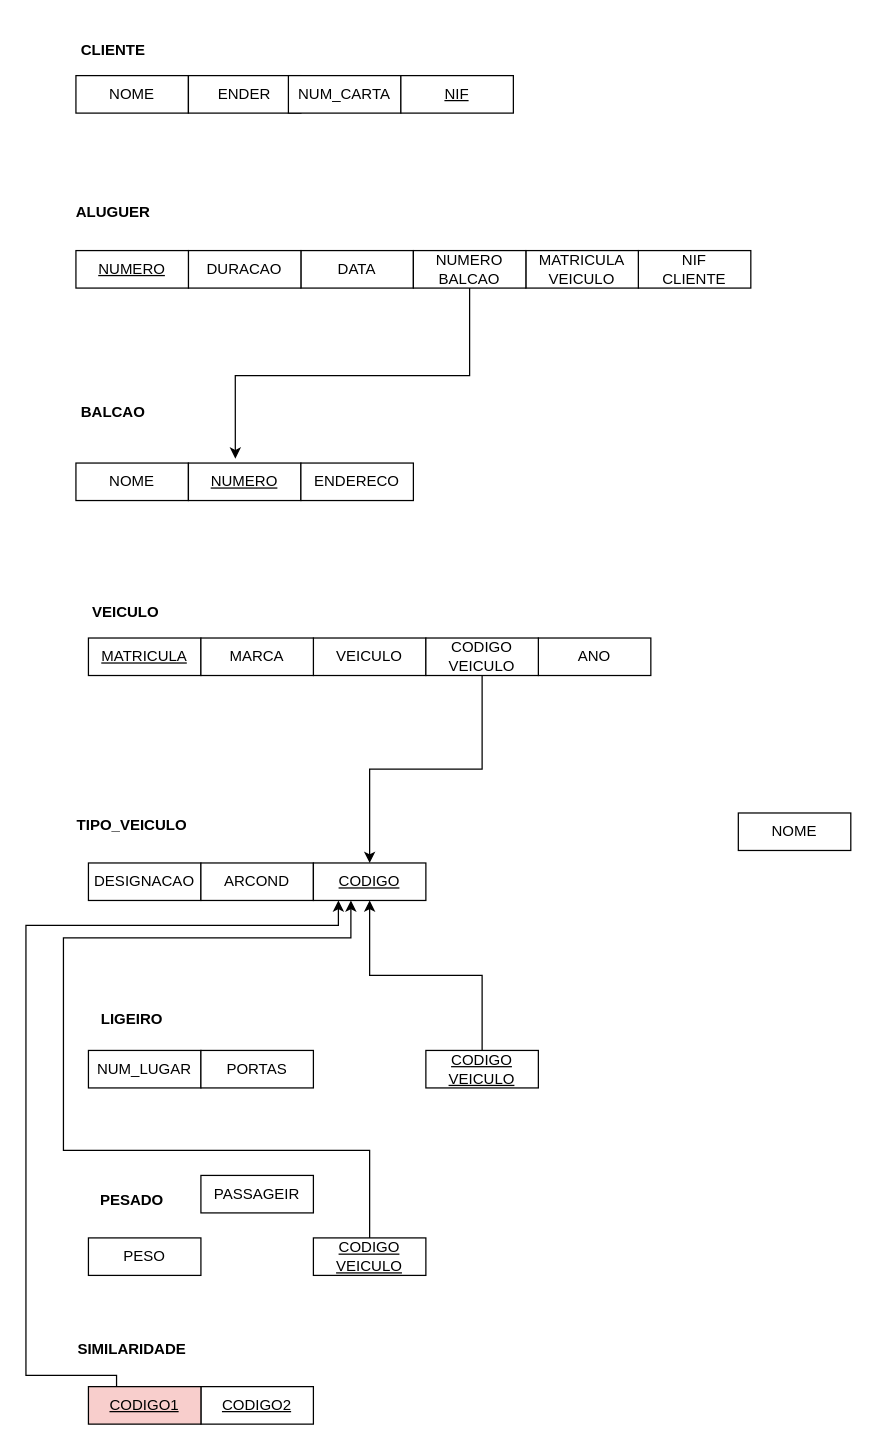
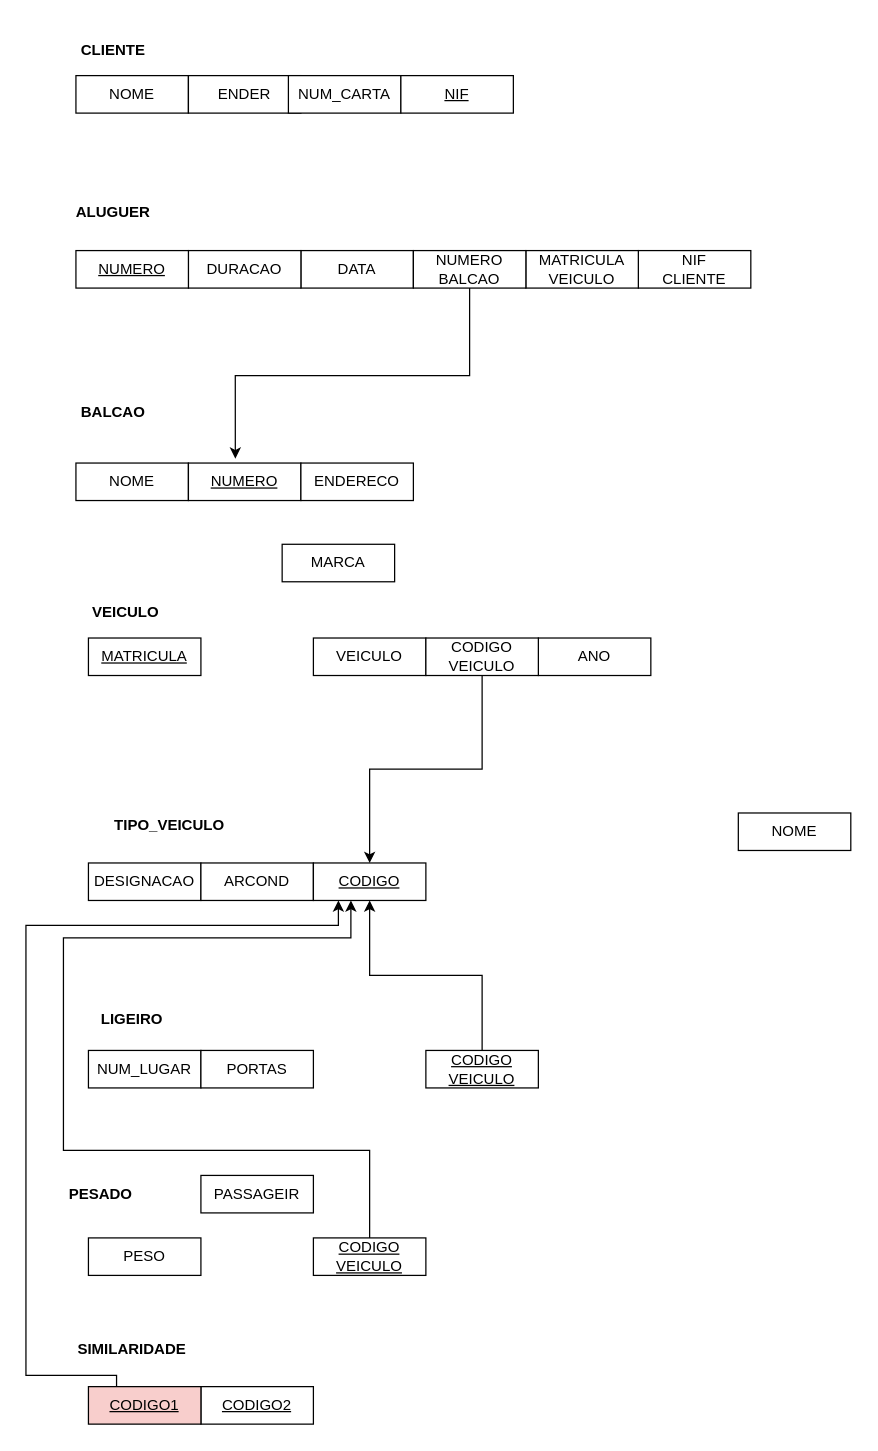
node "MARCA": moved (257, 657) -> (338, 563)
node "TIPO_VEICULO": moved (132, 826) -> (169, 826)
node "PESADO": moved (132, 1201) -> (101, 1194)
